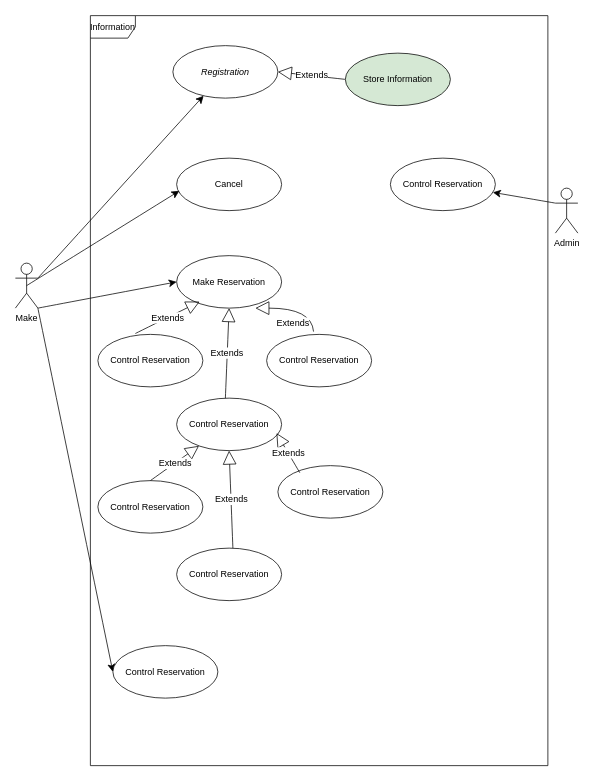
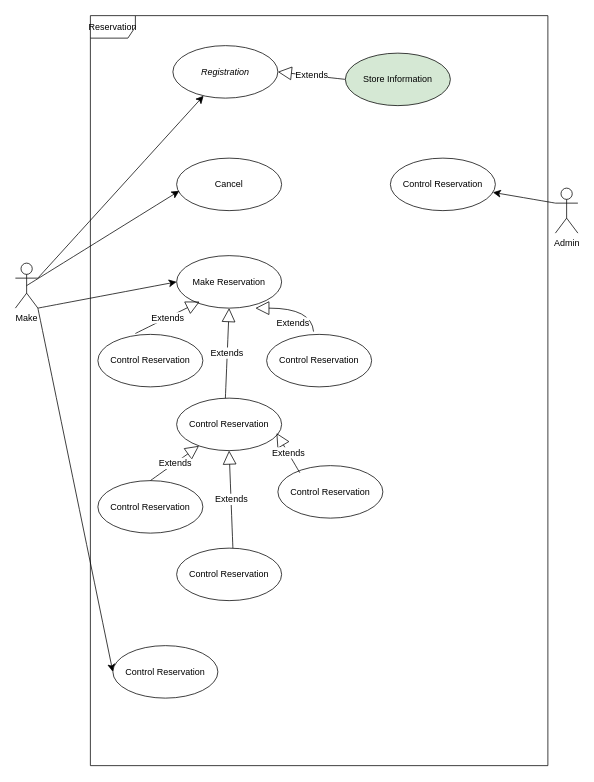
node "Information": label "Information" -> "Reservation"
